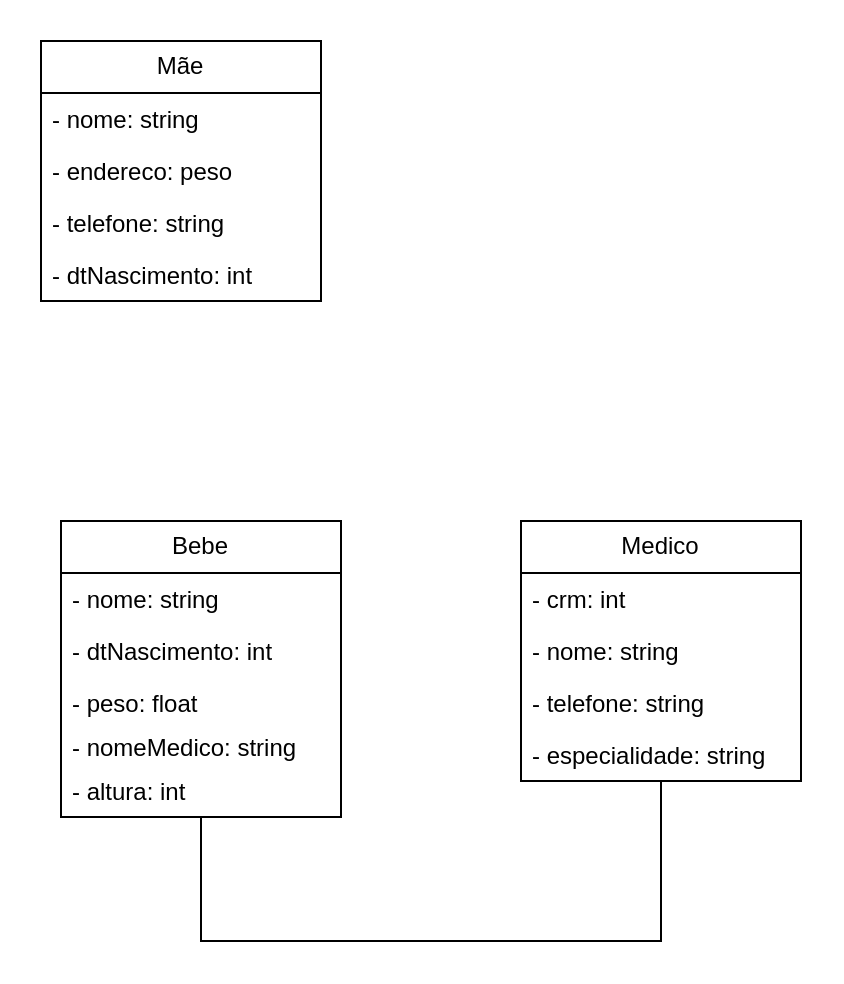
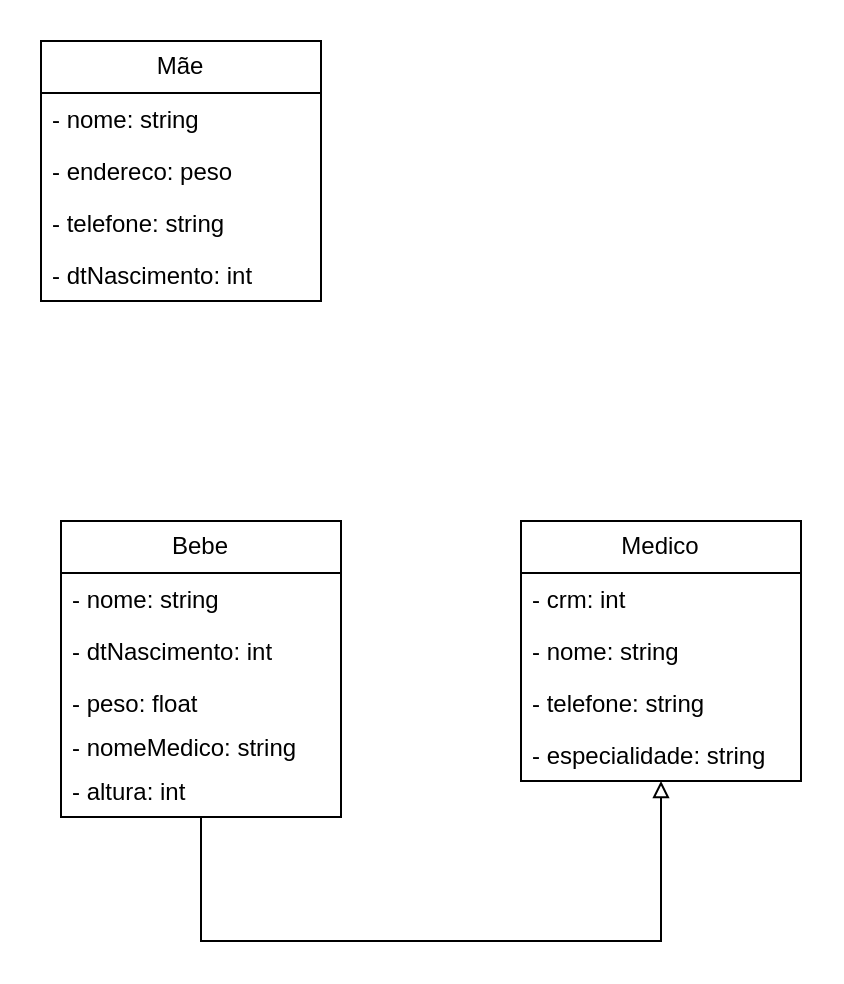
edge "Medico" -- "Bebe": arrowhead none -> block
